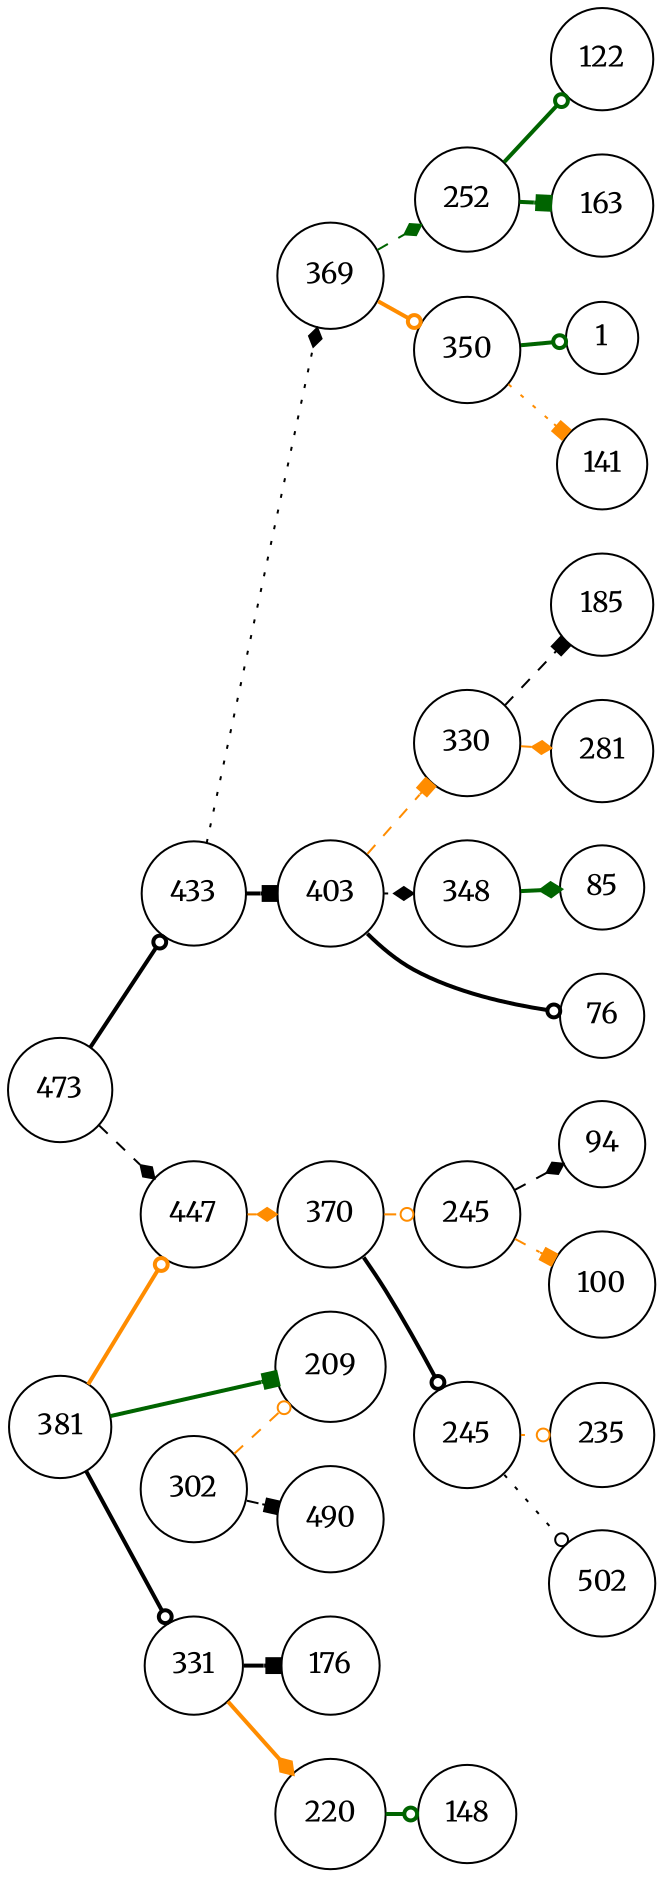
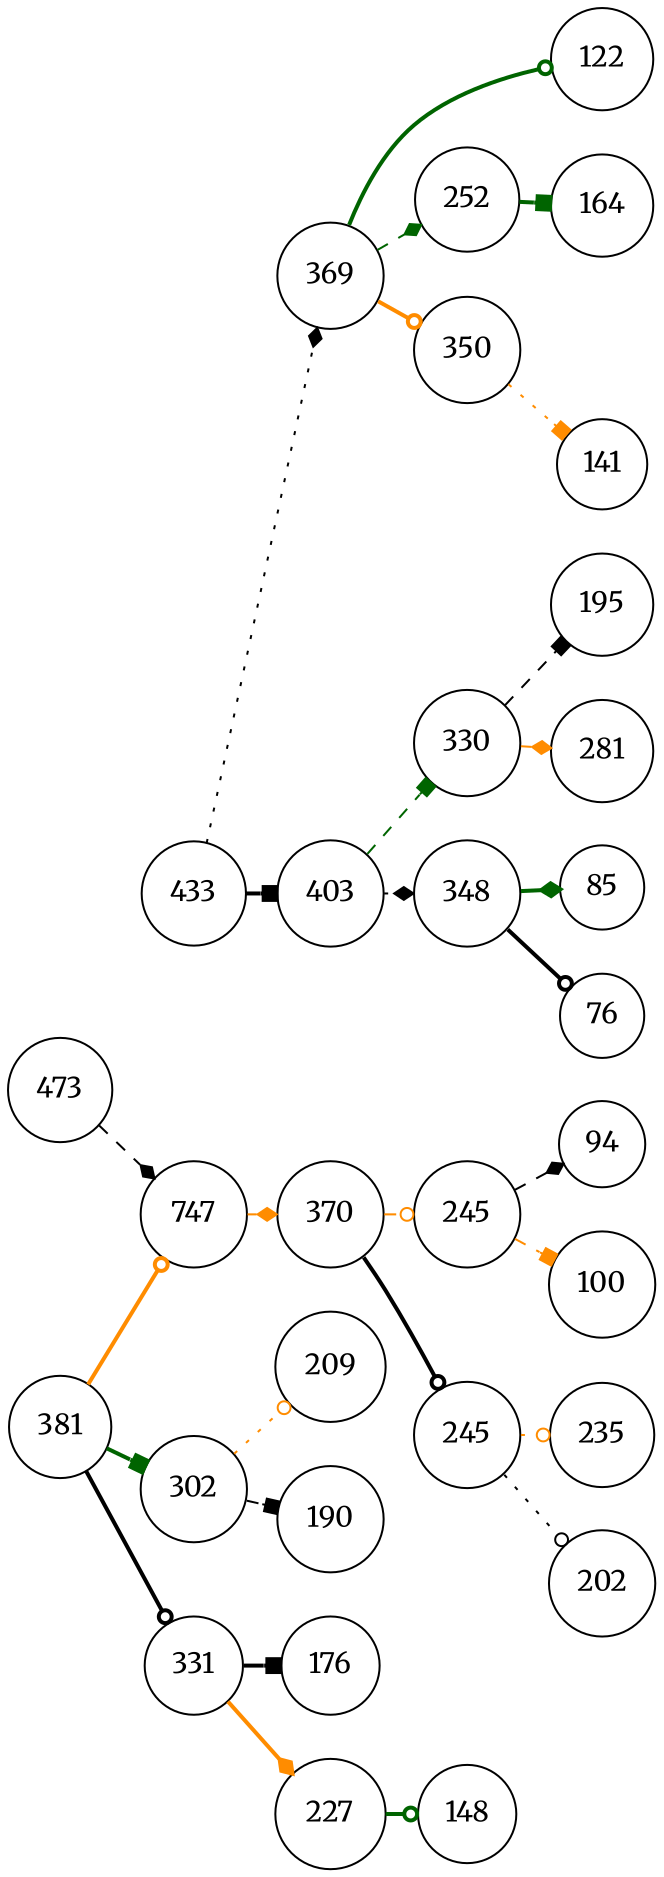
edge "252" -> "122": now "369" -> "122"
node "163": label "163" -> "164"
node "1": removed
node "185": label "185" -> "195"
edge "403" -> "330": color darkorange -> darkgreen
edge "403" -> "76": now "348" -> "76"
edge "473" -> "433": removed
node "447": label "447" -> "747"
edge "381" -> "209": now "381" -> "302"
edge "302" -> "209": style dashed -> dotted
node "490": label "490" -> "190"
node "502": label "502" -> "202"
node "220": label "220" -> "227"
